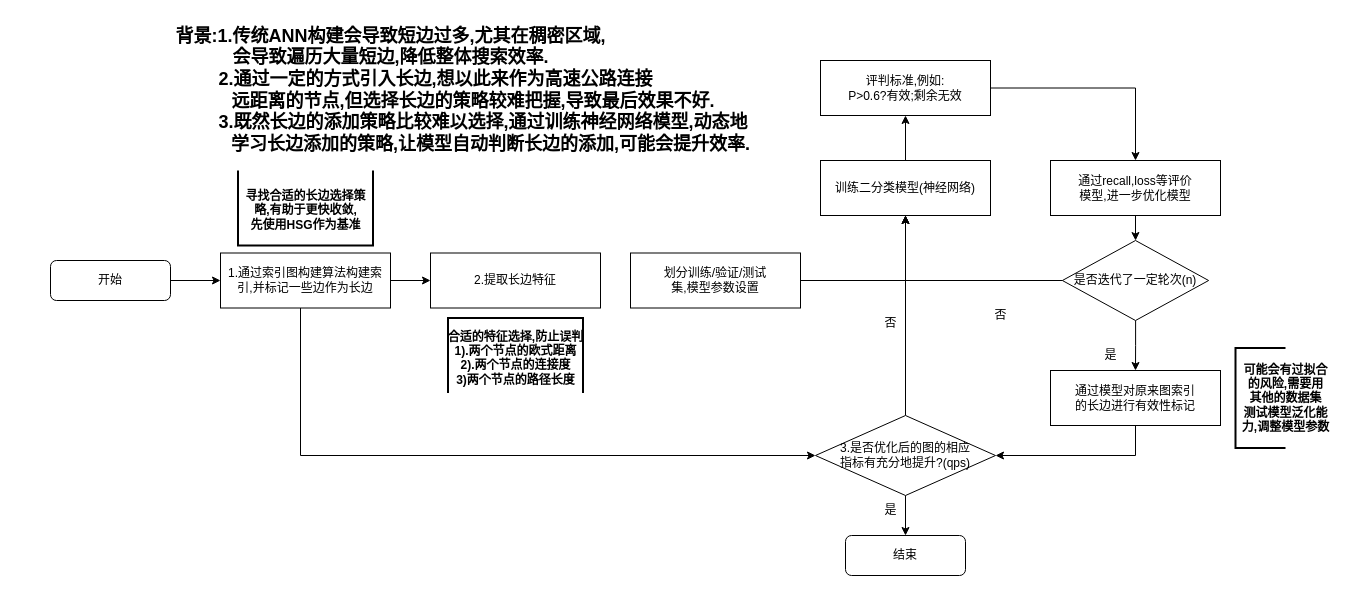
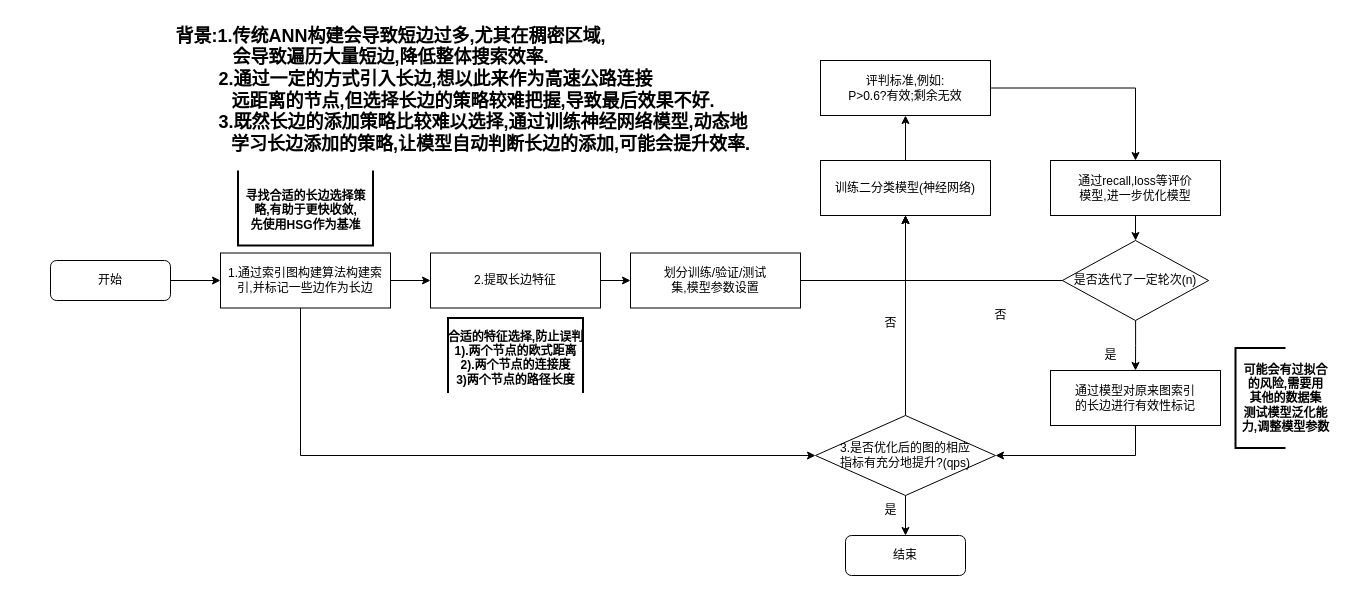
edge "2.提取长边特征" -> "划分训练/验证/测试 集,模型参数设置": added
